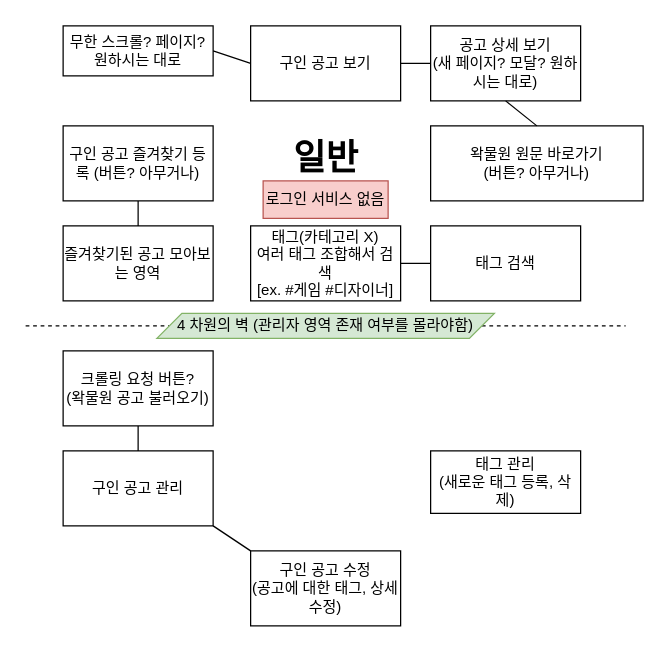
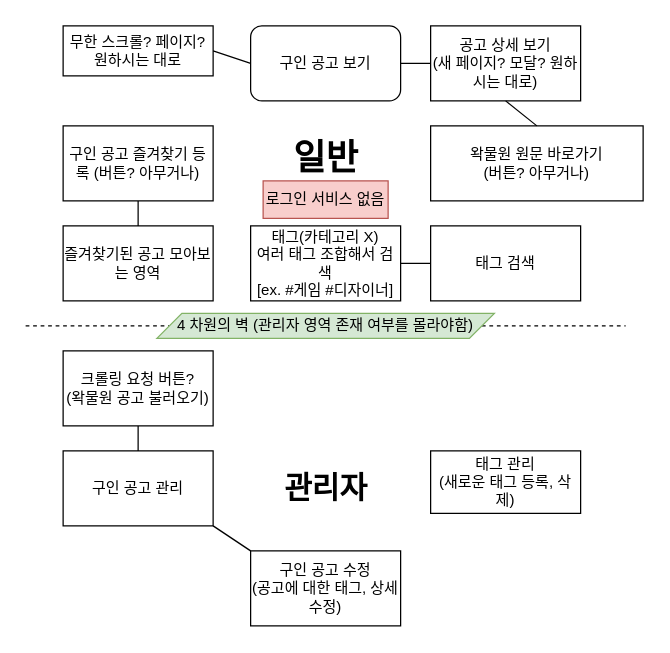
node "구인 공고 보기": shape rectangle -> rounded rectangle
node "관리자": added
